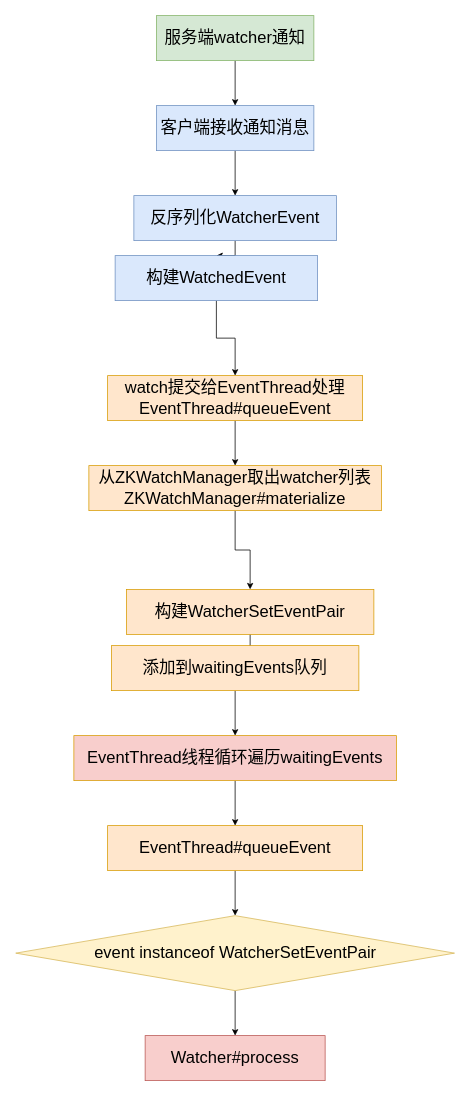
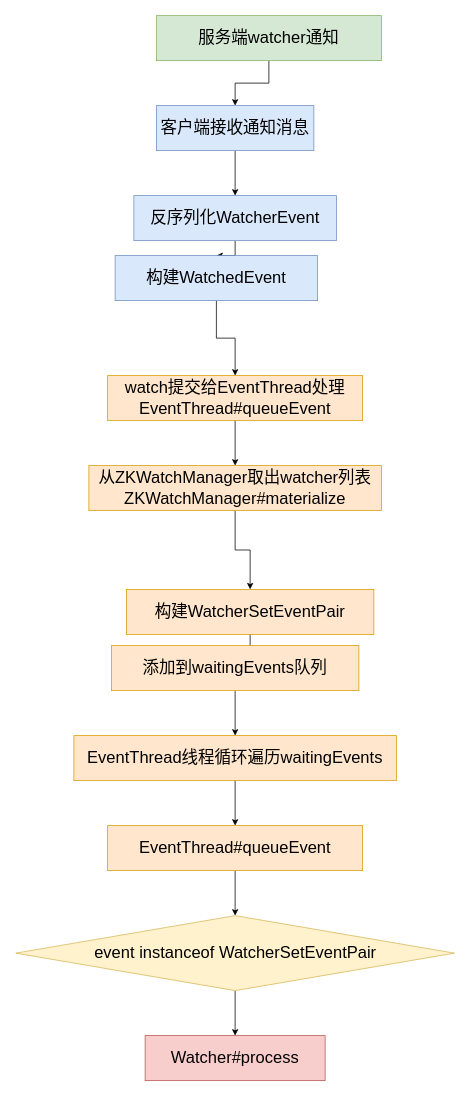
node "服务端watcher通知": size 158x45 -> 225x45
node "EventThread线程循环遍历waitingEvents": fillcolor #f8cecc -> #ffe6cc
